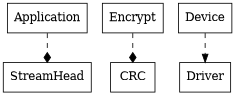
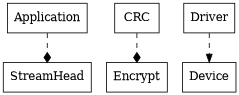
edge "Encrypt" -> "CRC": reversed
edge "Device" -> "Driver": reversed
